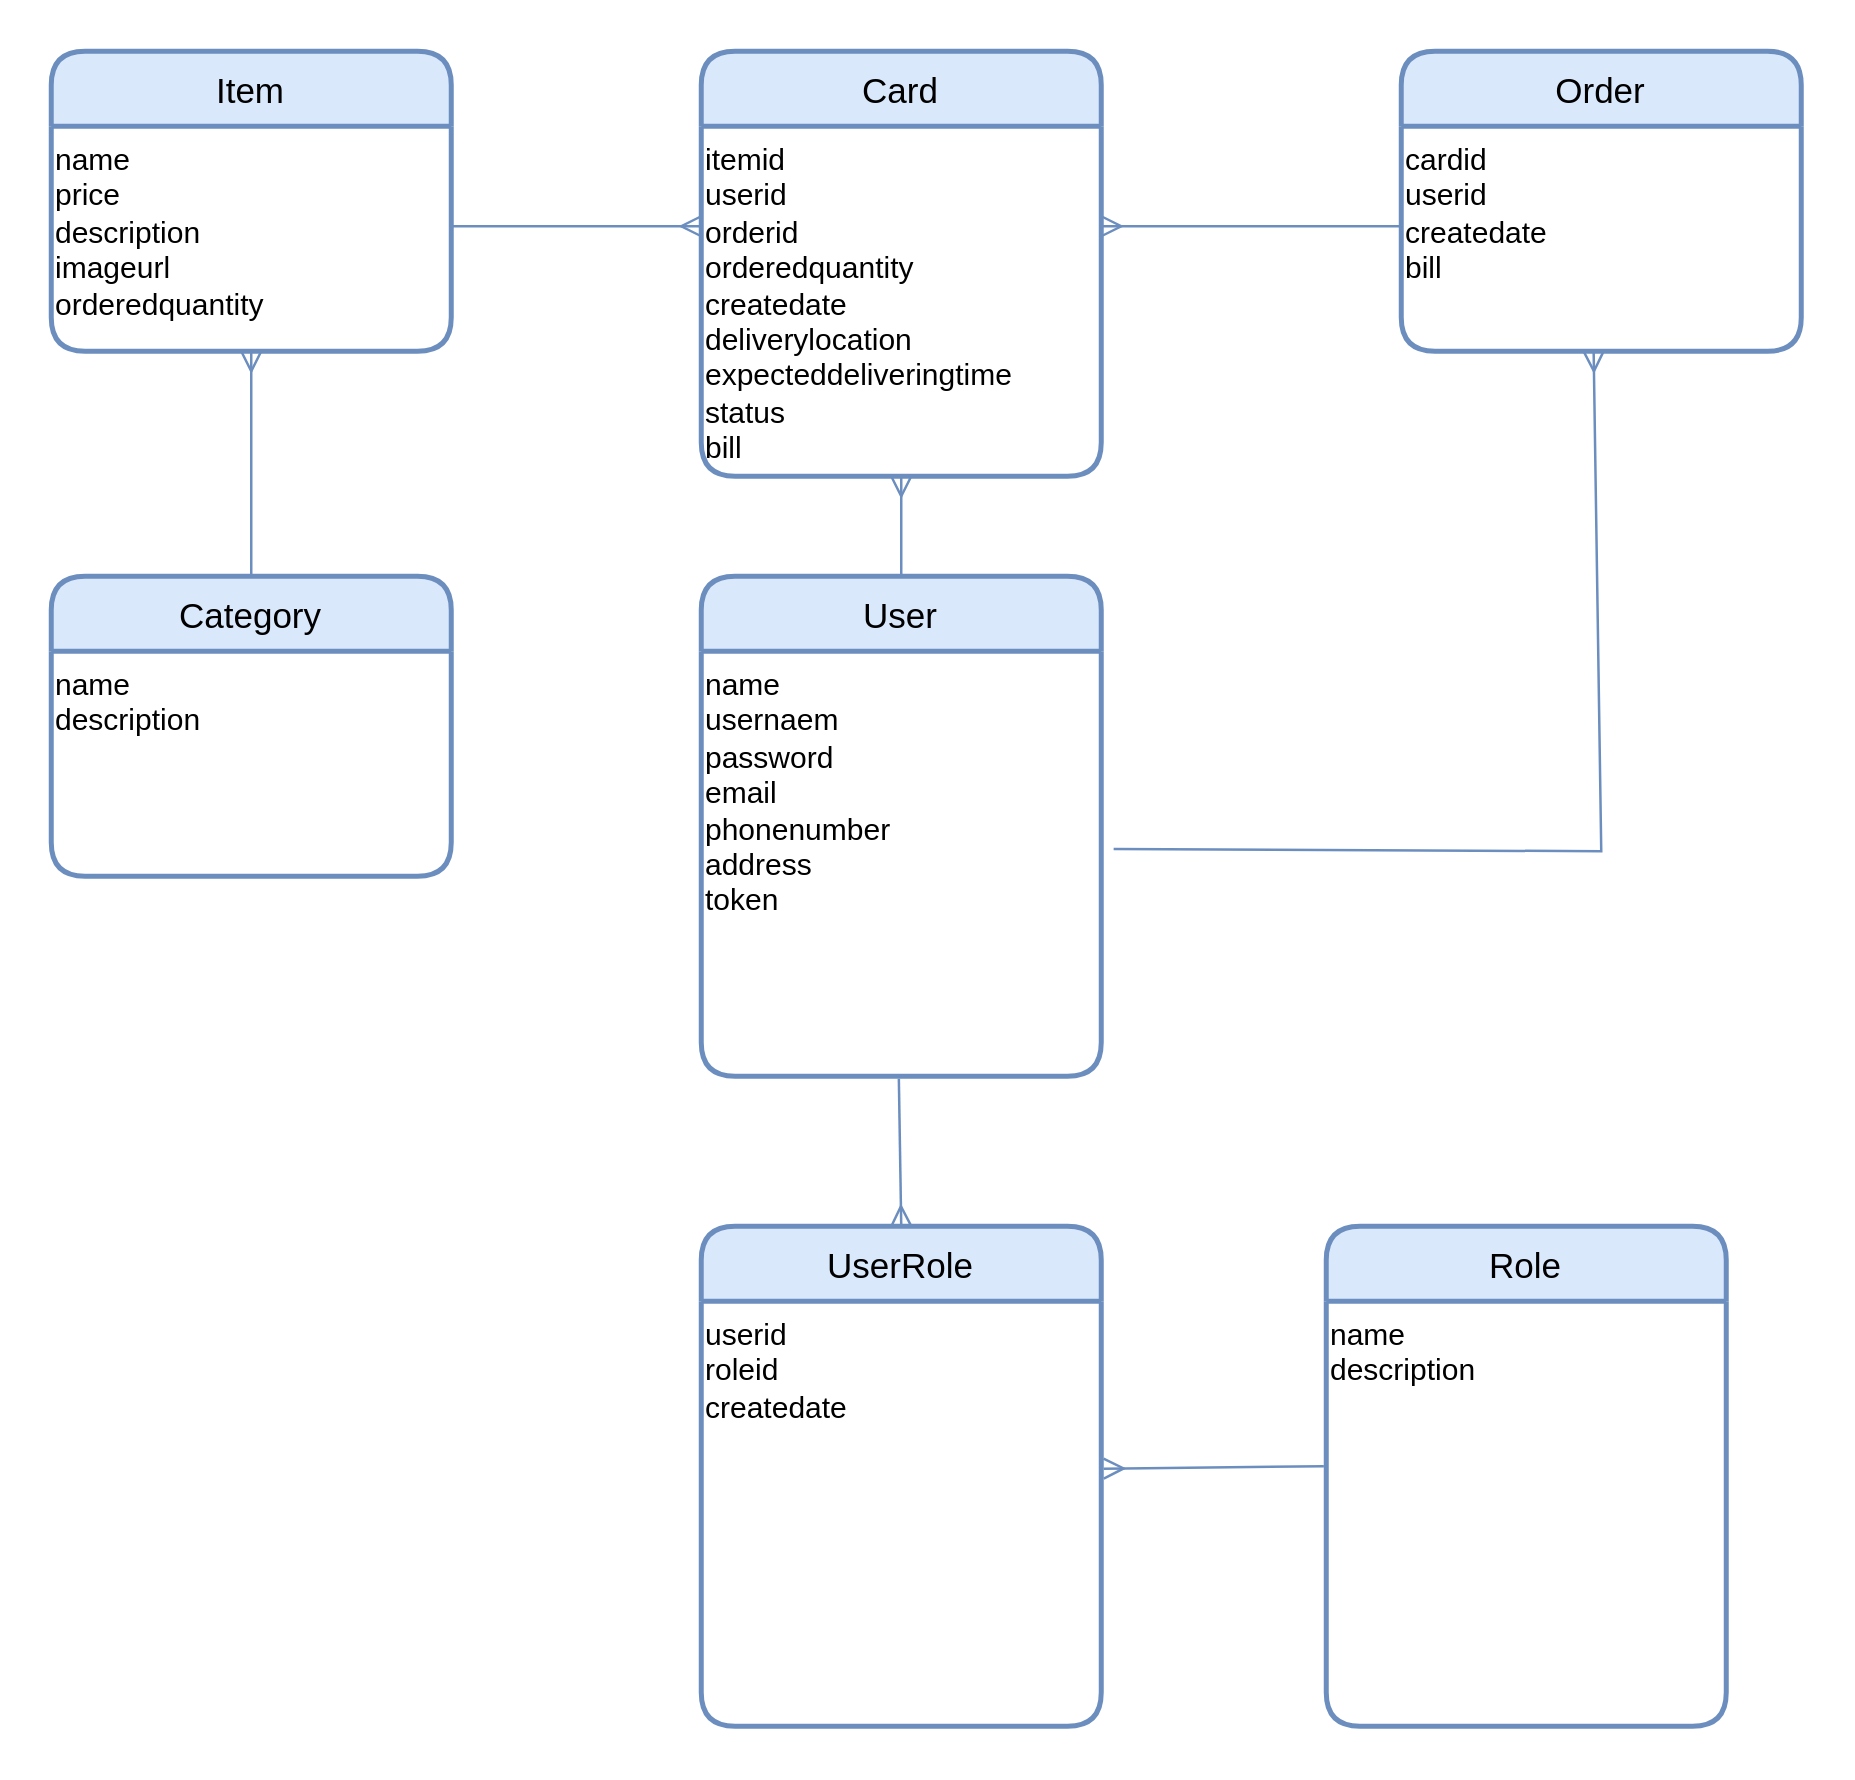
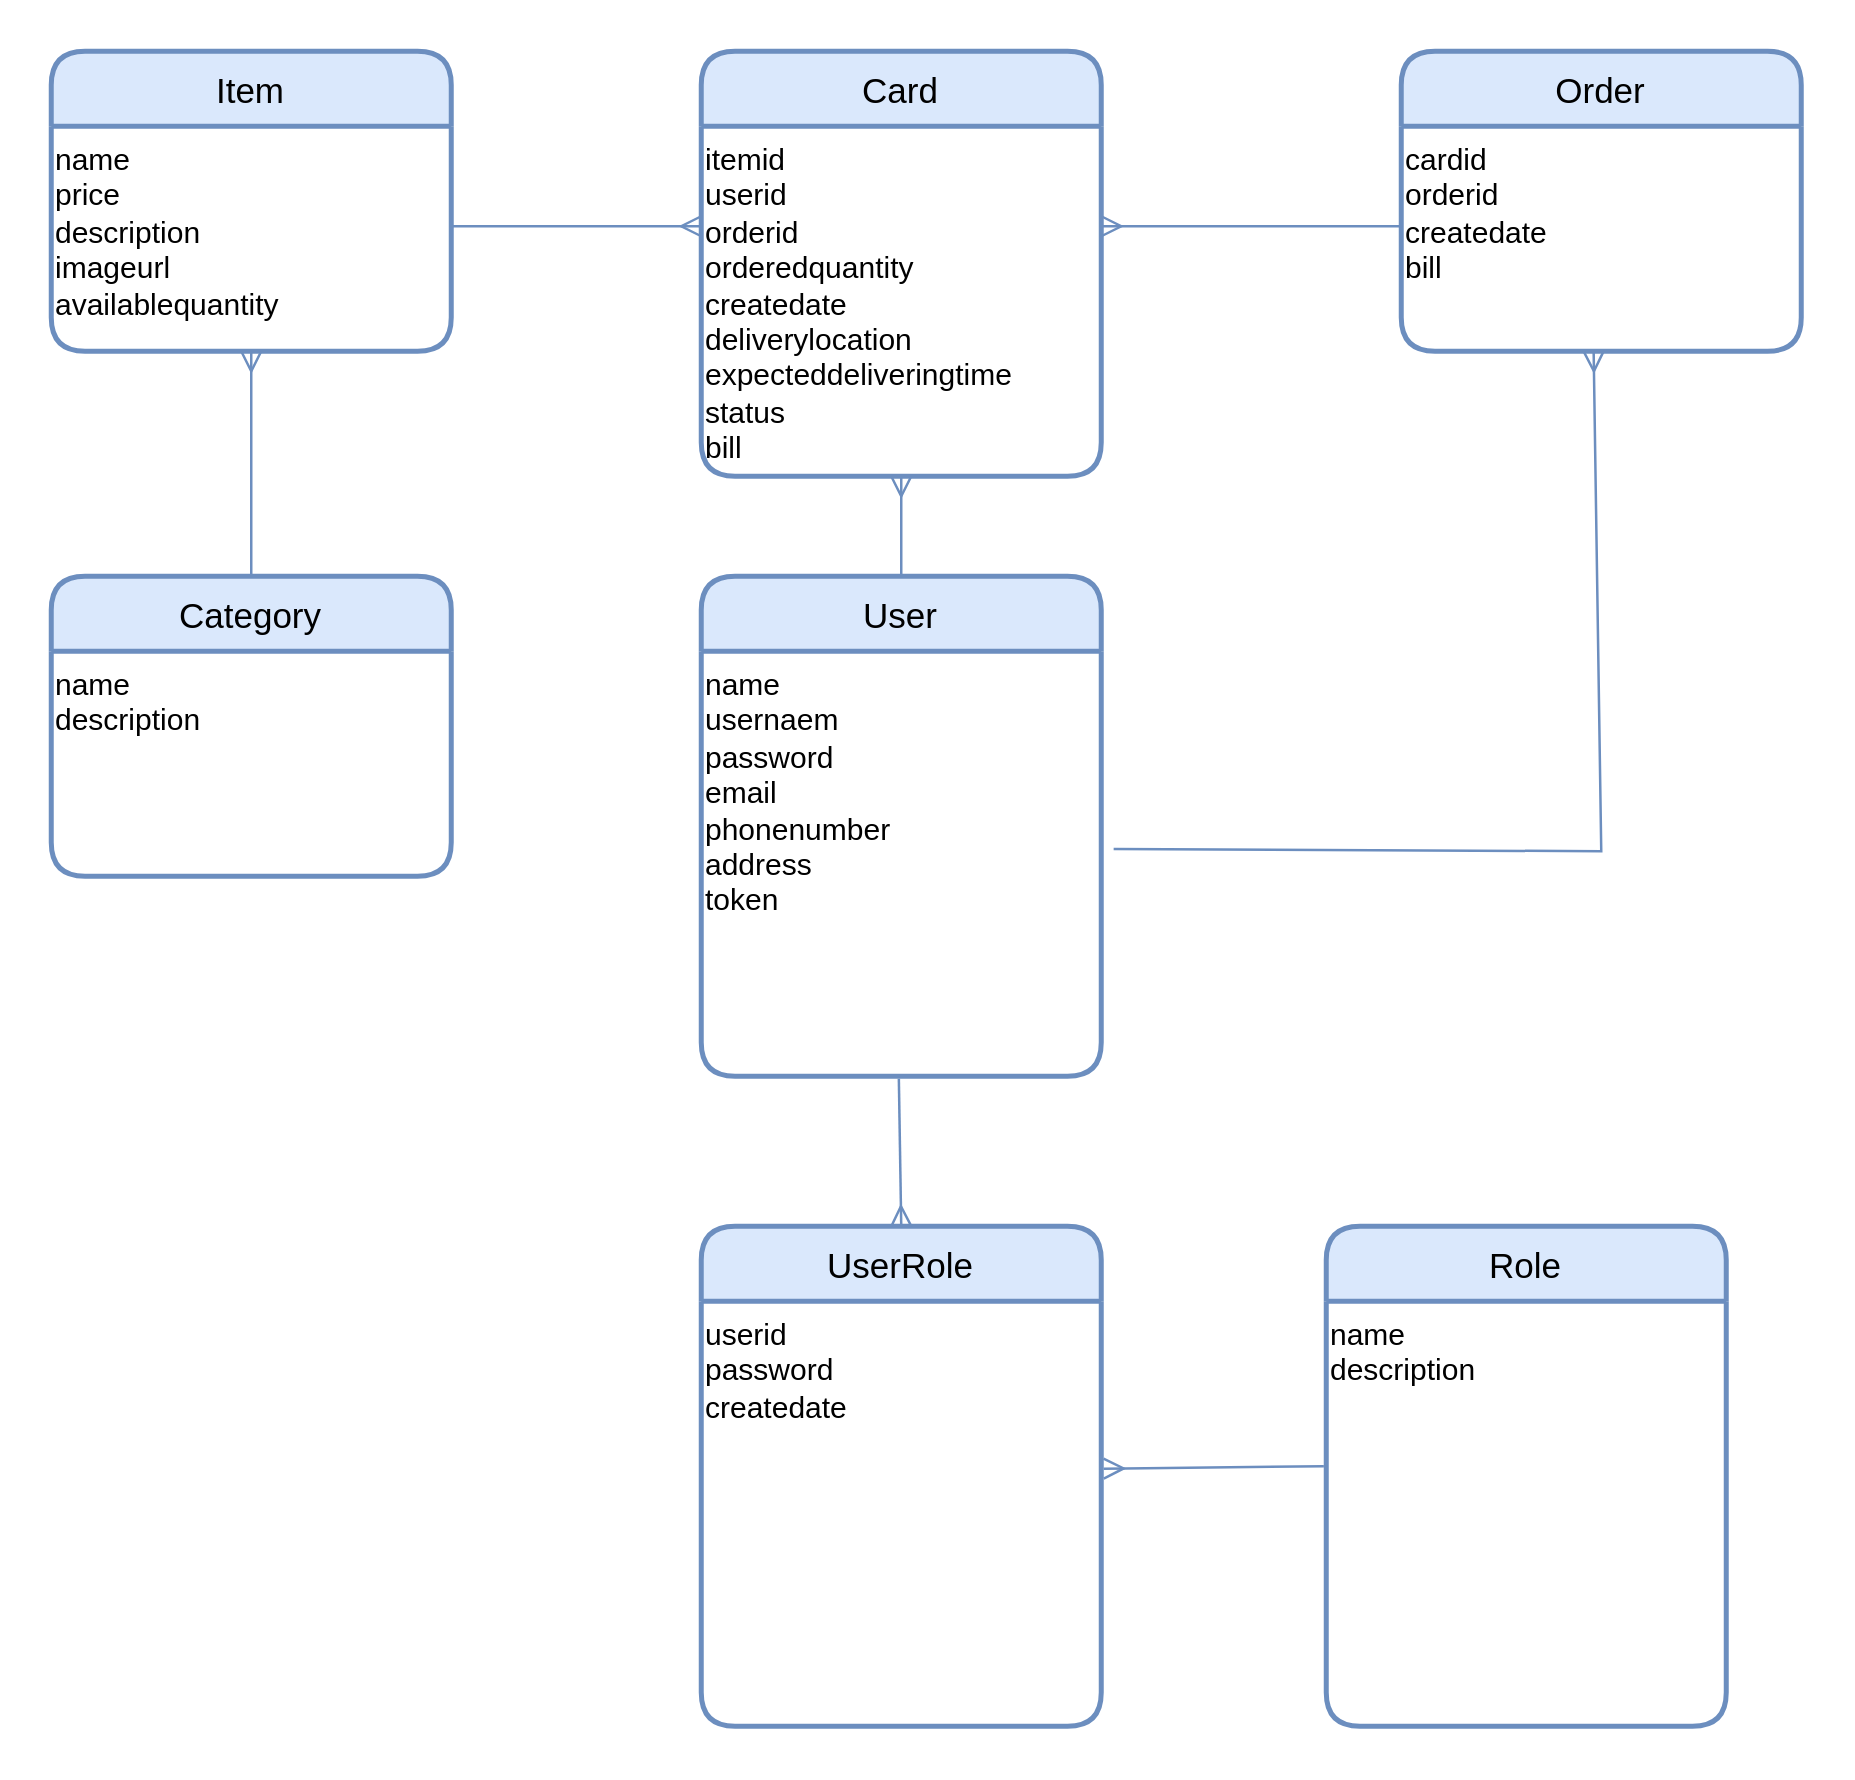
node "cardid userid createdate bill": label "cardid userid createdate bill" -> "cardid orderid createdate bill"
node "name price description imageurl orderedquantity": label "name price description imageurl orderedquantity" -> "name price description imageurl availablequantity"
node "userid roleid createdate": label "userid roleid createdate" -> "userid password createdate"
